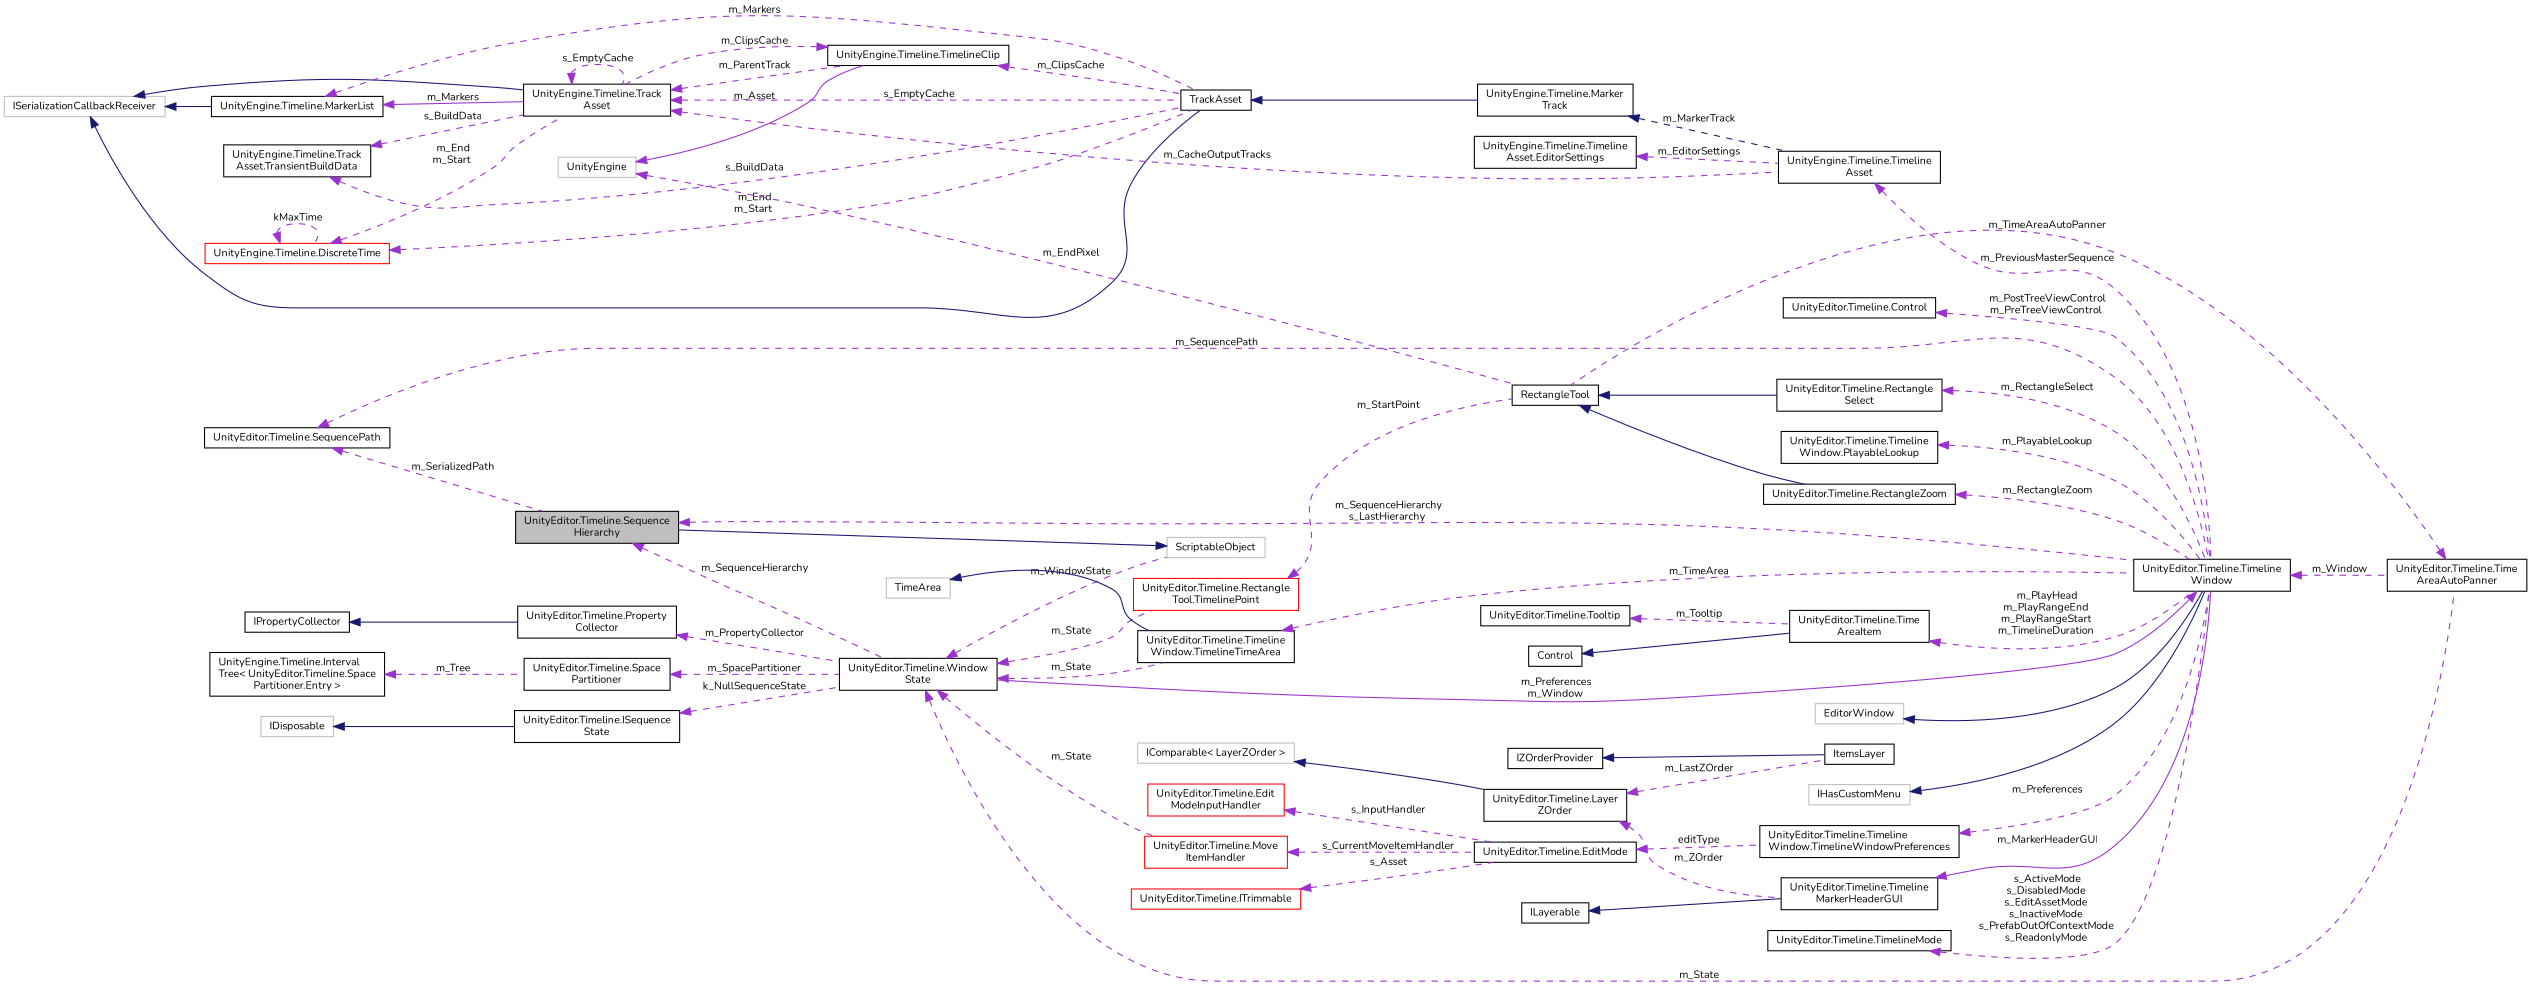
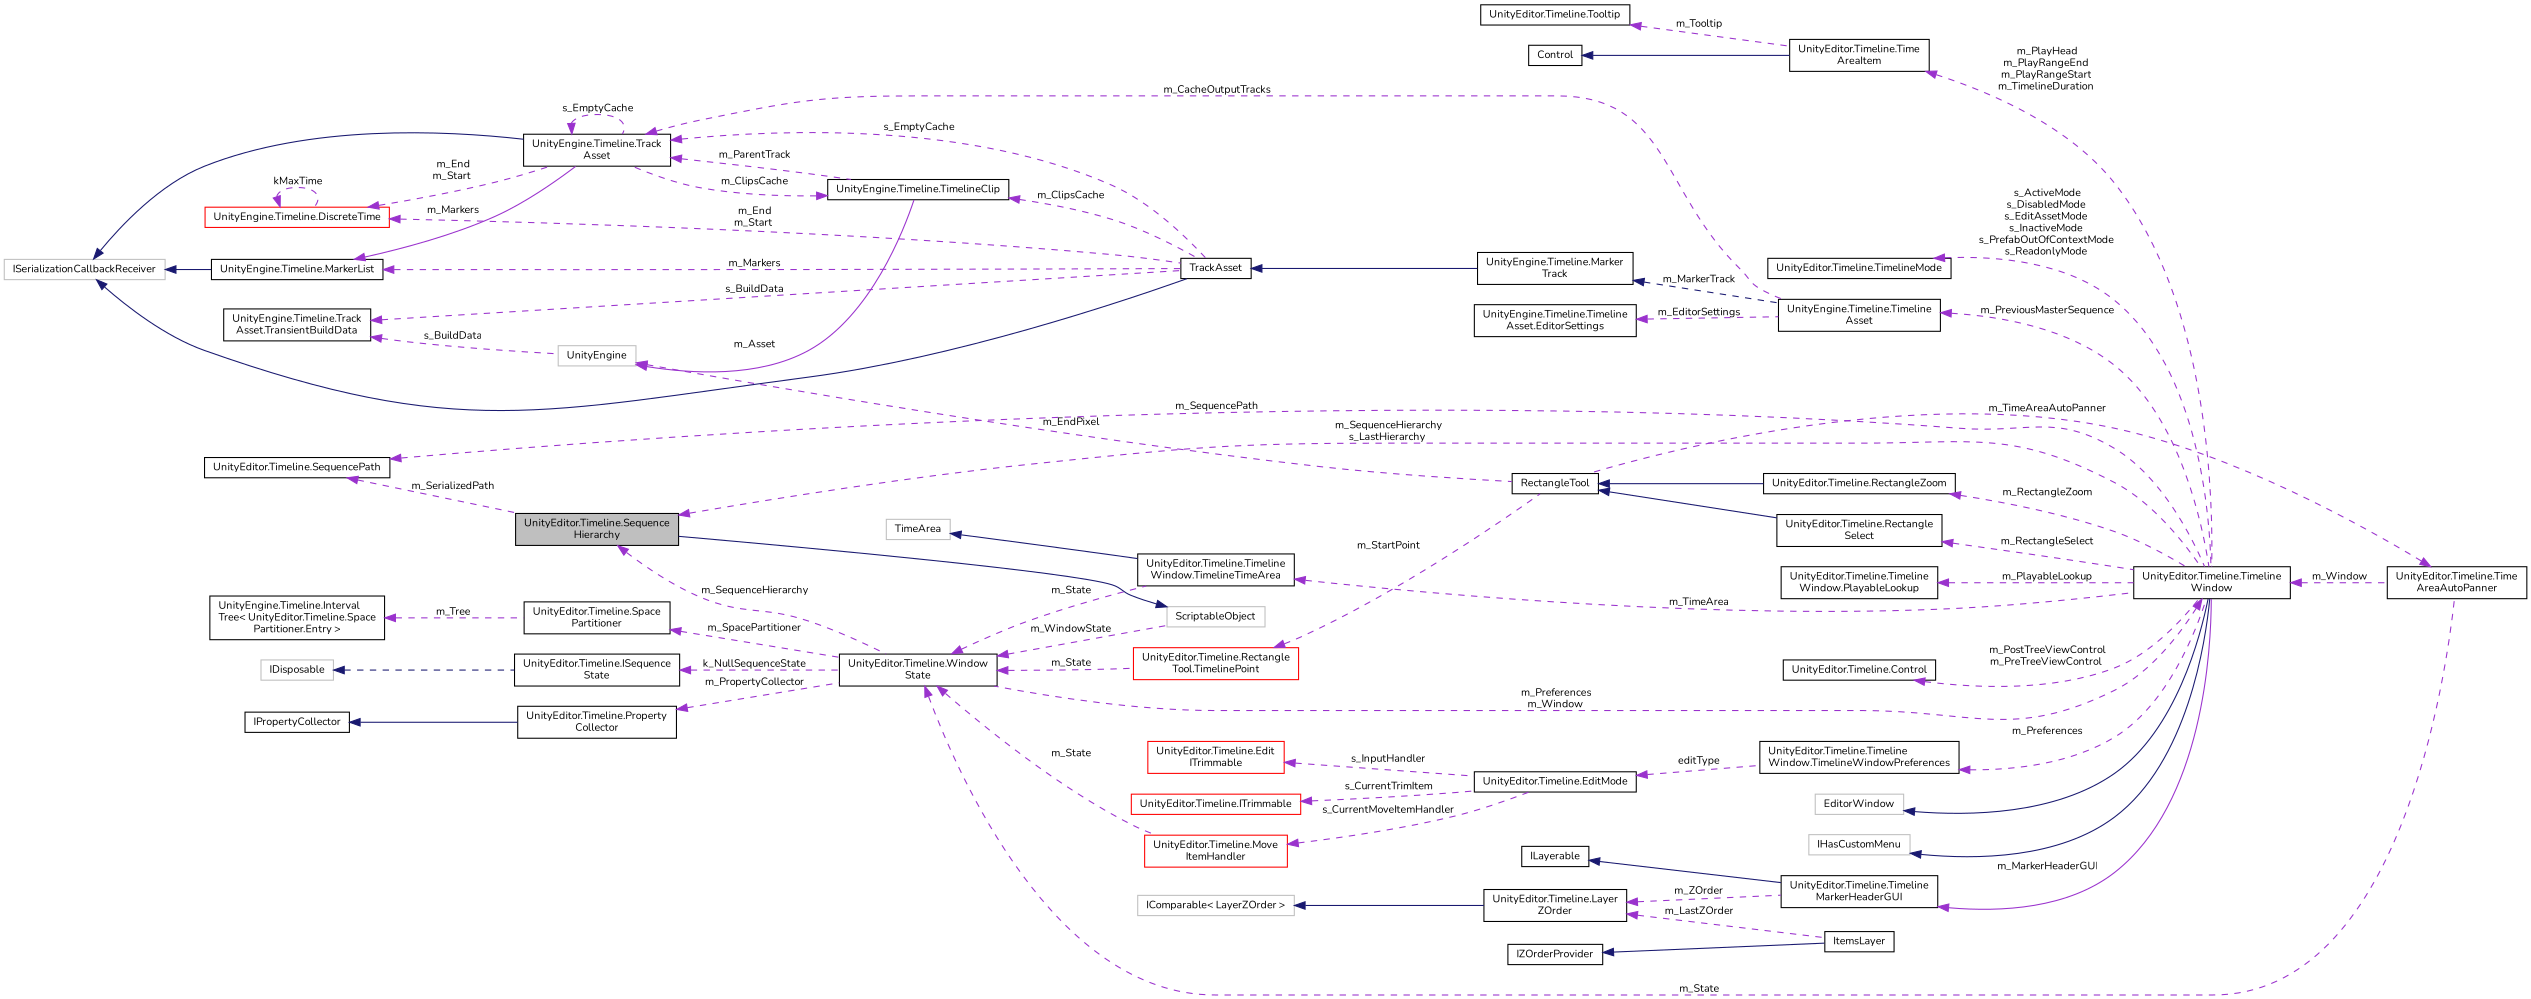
edge "UnityEngine.Timeline.Track Asset" -> "UnityEngine.Timeline.Track Asset.TransientBuildData": now "UnityEngine" -> "UnityEngine.Timeline.Track Asset.TransientBuildData"
edge "UnityEditor.Timeline.Window State" -> "UnityEditor.Timeline.Timeline Window": style solid -> dashed
edge "UnityEditor.Timeline.ISequence State" -> "IDisposable": style solid -> dashed
node "UnityEditor.Timeline.Edit ModeInputHandler": label "UnityEditor.Timeline.Edit ModeInputHandler" -> "UnityEditor.Timeline.Edit ITrimmable"
edge "UnityEditor.Timeline.EditMode" -> "UnityEditor.Timeline.ITrimmable": label " s_Asset" -> " s_CurrentTrimItem"
